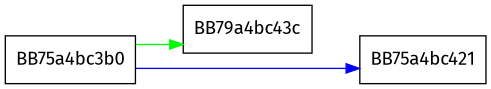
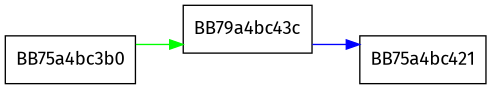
edge "BB75a4bc3b0" -> "BB75a4bc421": now "BB79a4bc43c" -> "BB75a4bc421"
